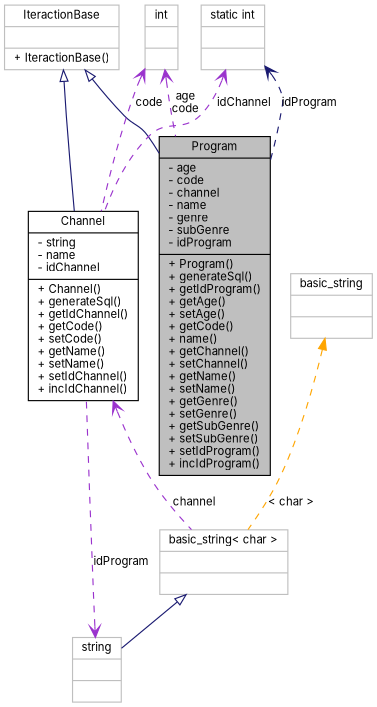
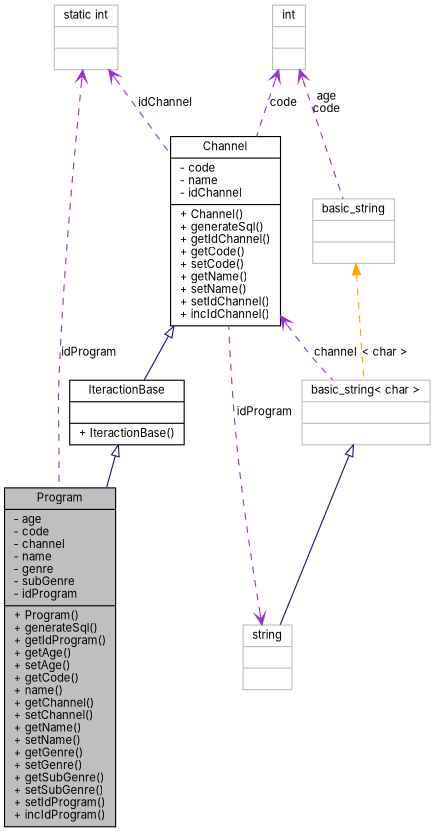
node "IteractionBase": color grey75 -> black
edge "Program" -> "int": now "basic_string" -> "int"
edge "Program" -> "static int": color midnightblue -> darkorchid3
edge "Channel" -> "IteractionBase": reversed
node "Channel": text "- string" -> "- code"
